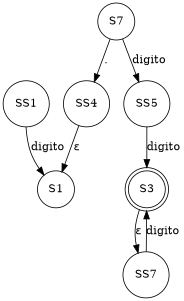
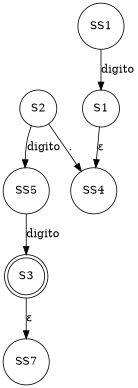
node "S7": label "S7" -> "S2"
edge "SS4" -> "S1": reversed
edge "SS7" -> "S3": removed, label "digito"
